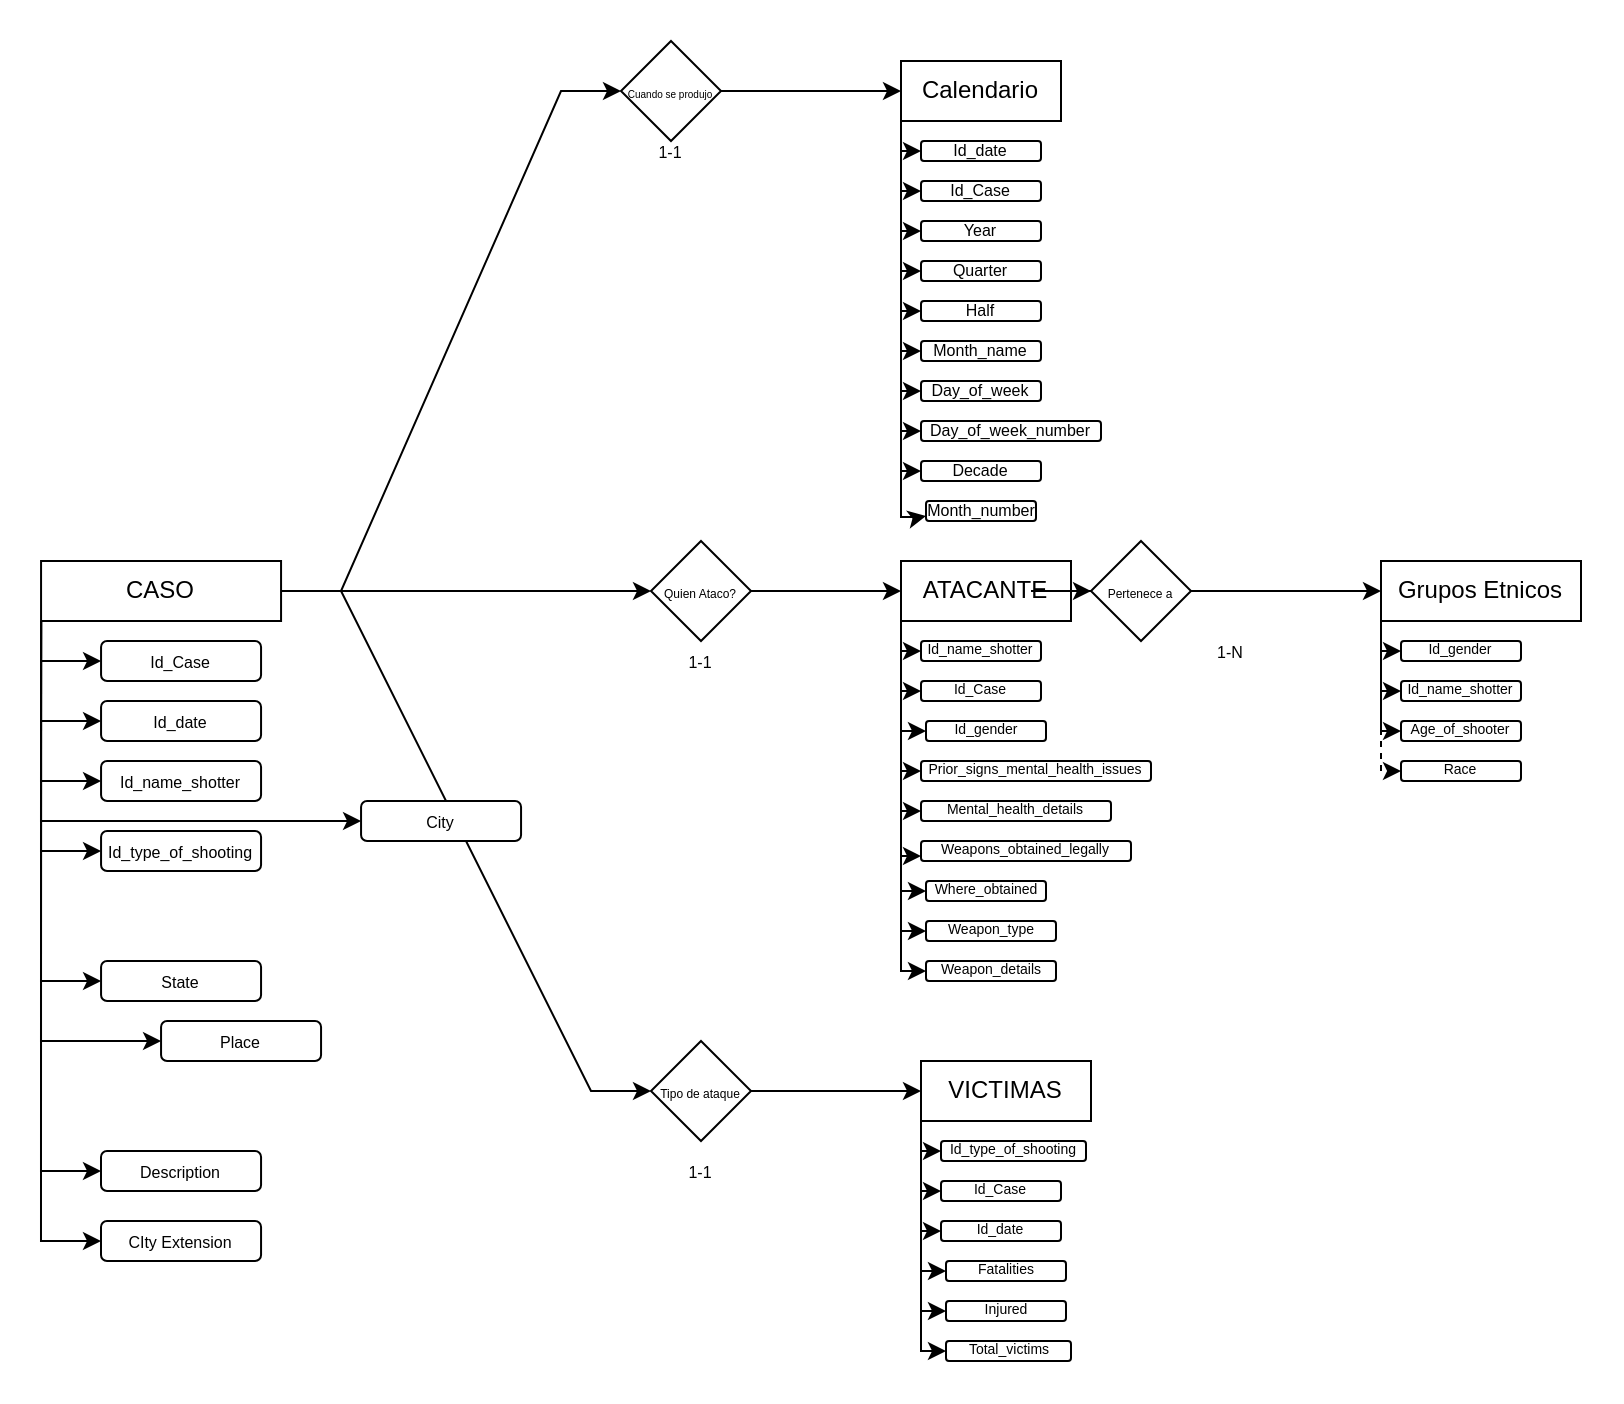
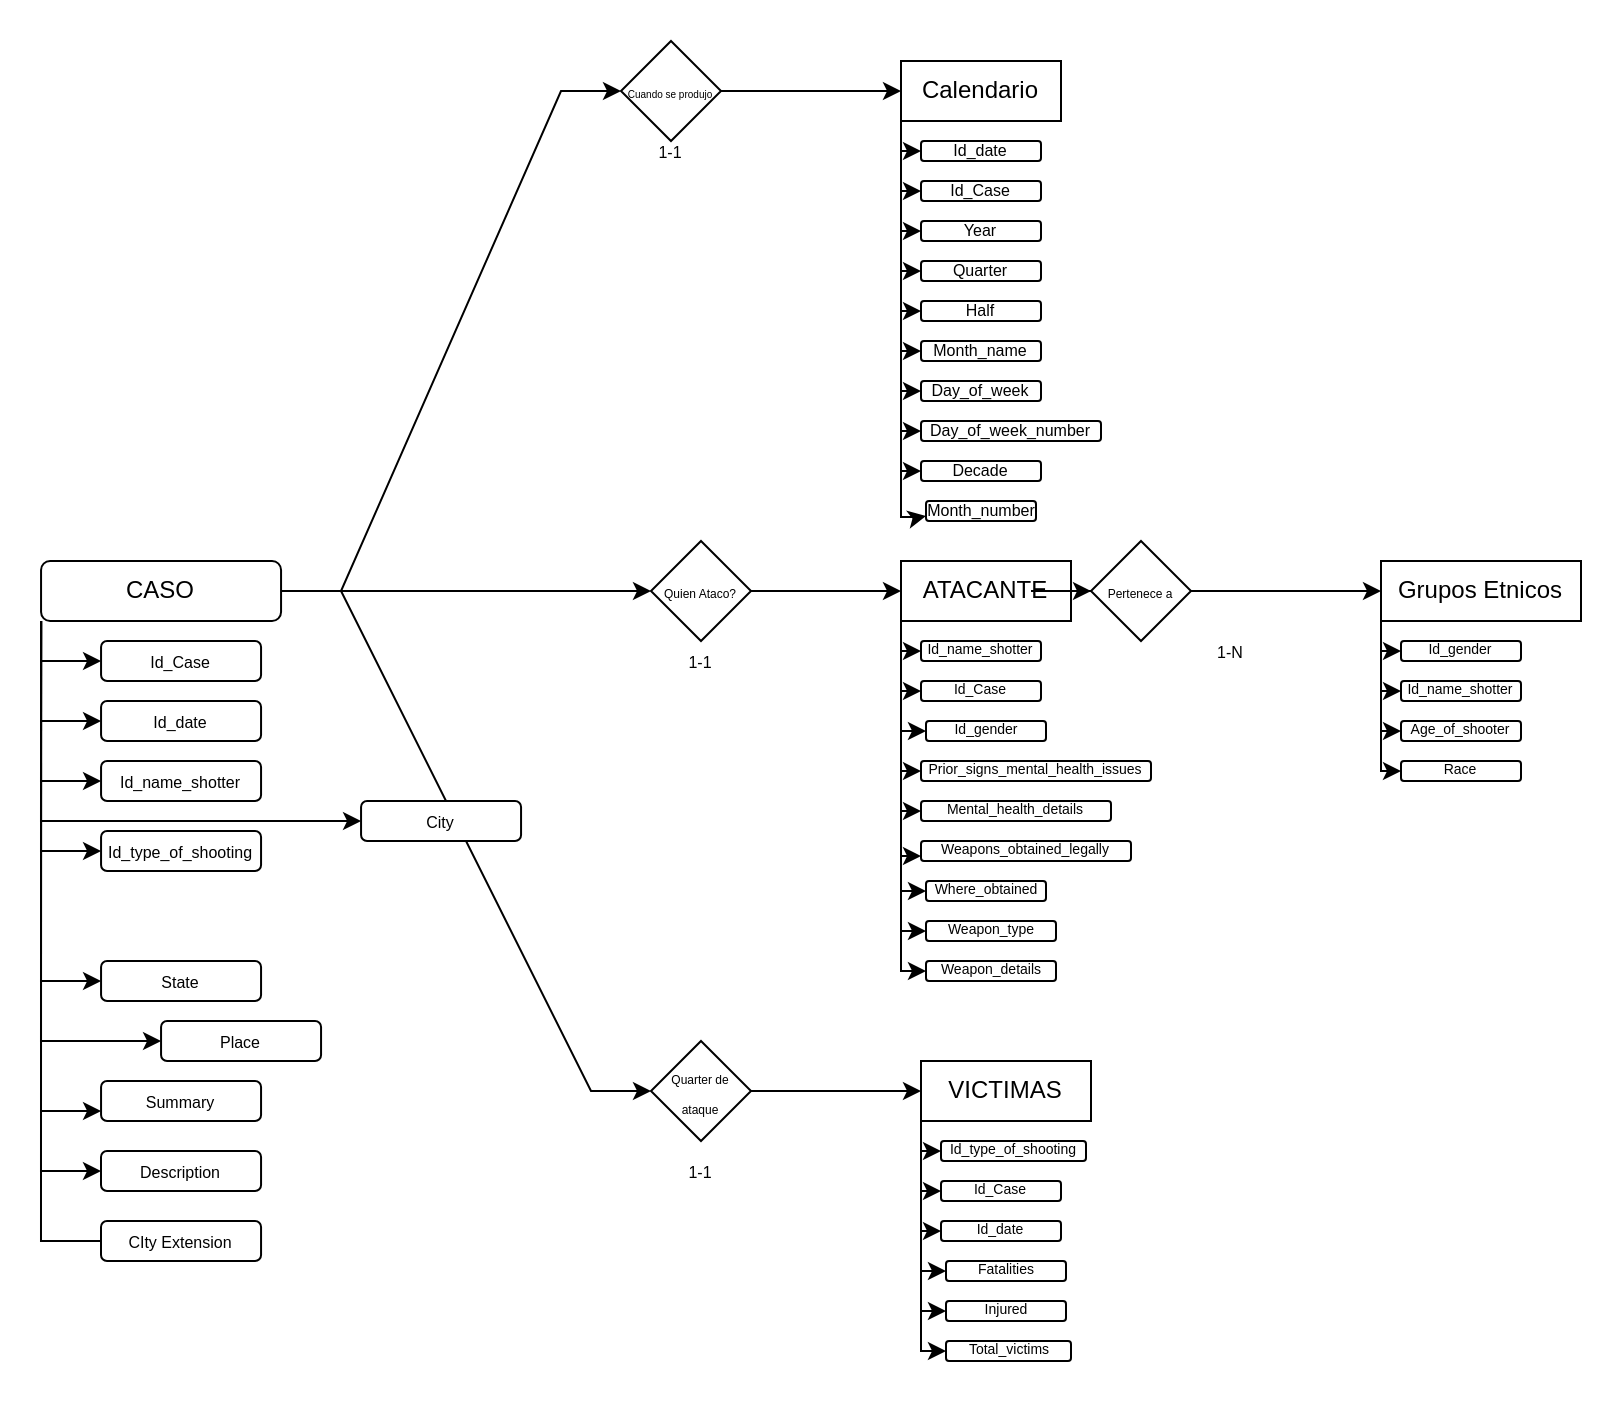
node "CASO": shape rectangle -> rounded rectangle
edge "Grupos Etnicos" -> "Race": style dashed -> solid
node "Tipo de ataque": label "Tipo de ataque" -> "Quarter de ataque"
node "Summary": added
edge "CASO" -> "Summary": added
edge "CASO" -> "CIty Extension": arrowhead classic -> none
